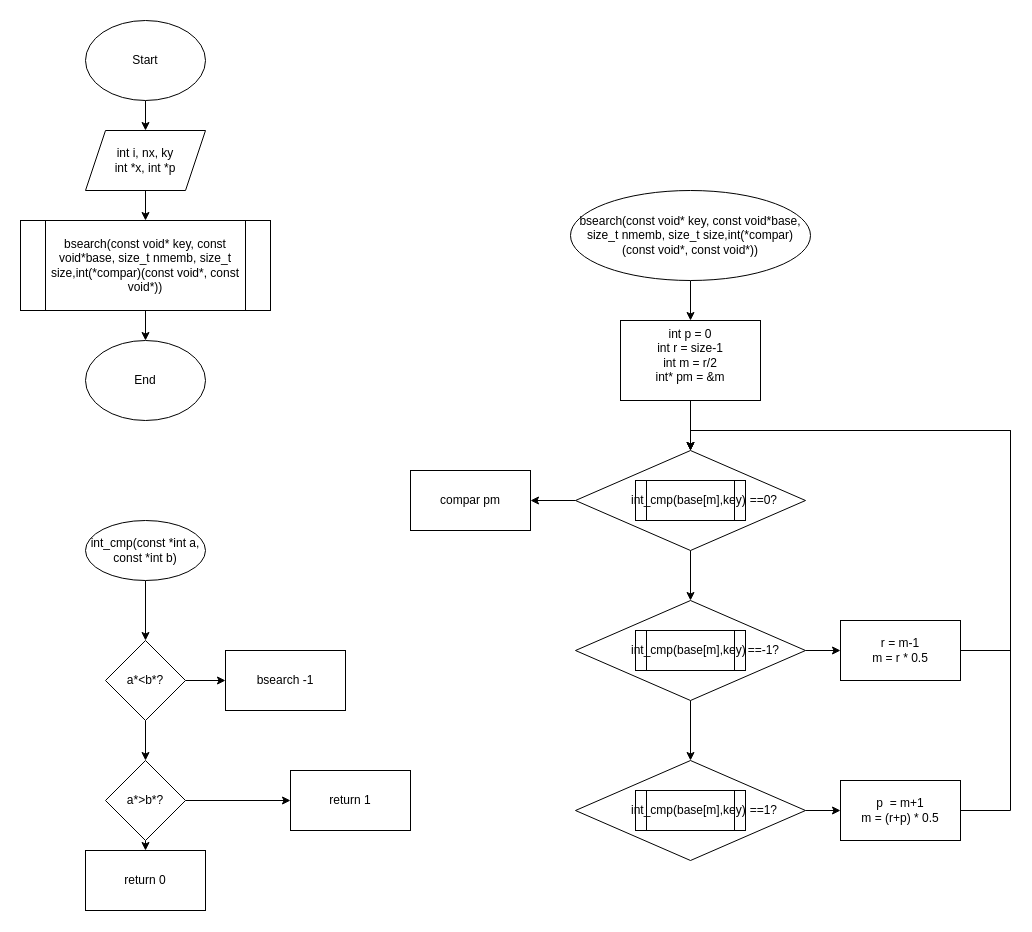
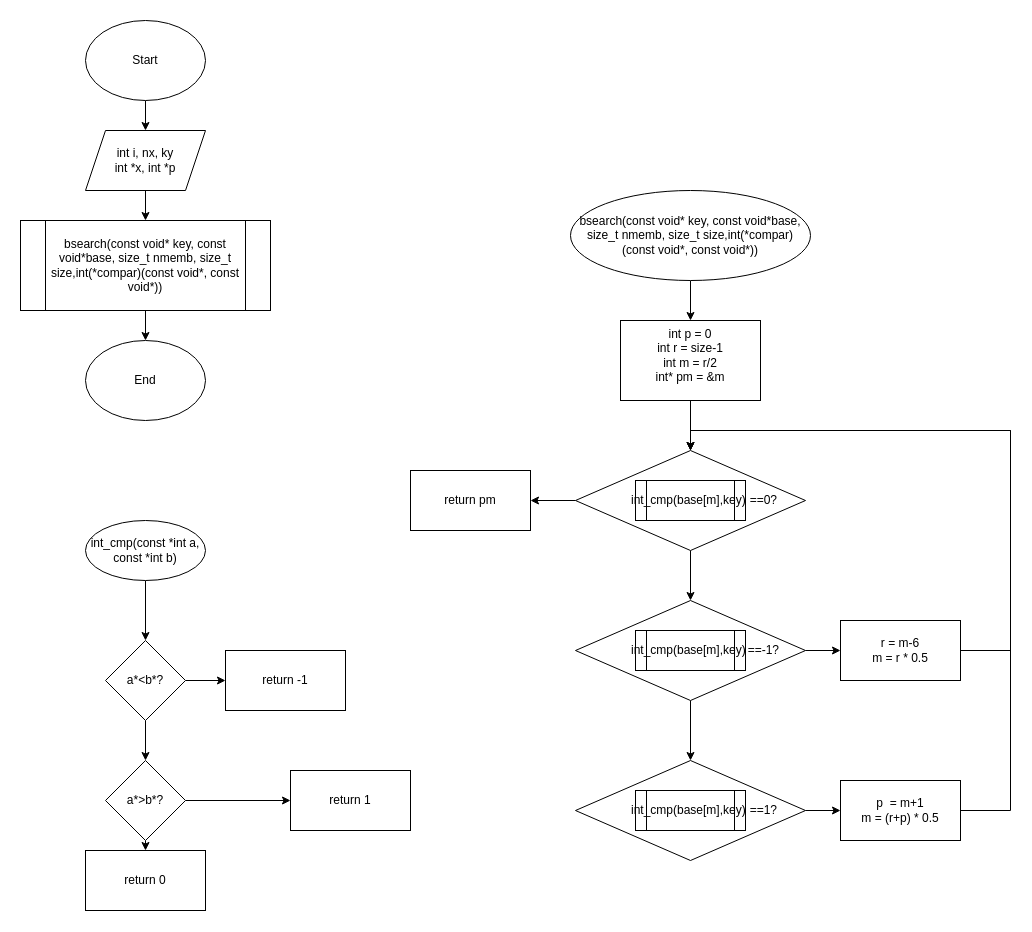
node "compar pm": label "compar pm" -> "return pm"
node "r = m-1 m = r * 0.5": label "r = m-1 m = r * 0.5" -> "r = m-6 m = r * 0.5"
node "bsearch -1": label "bsearch -1" -> "return -1"
